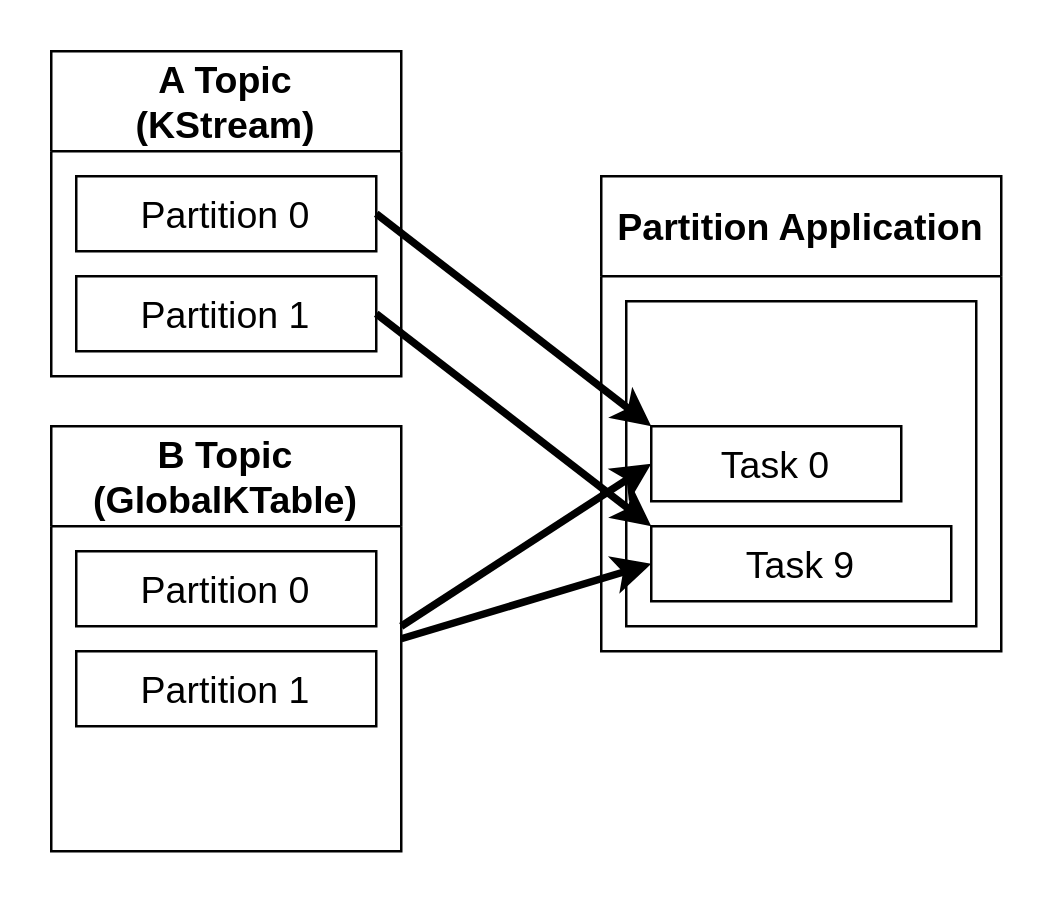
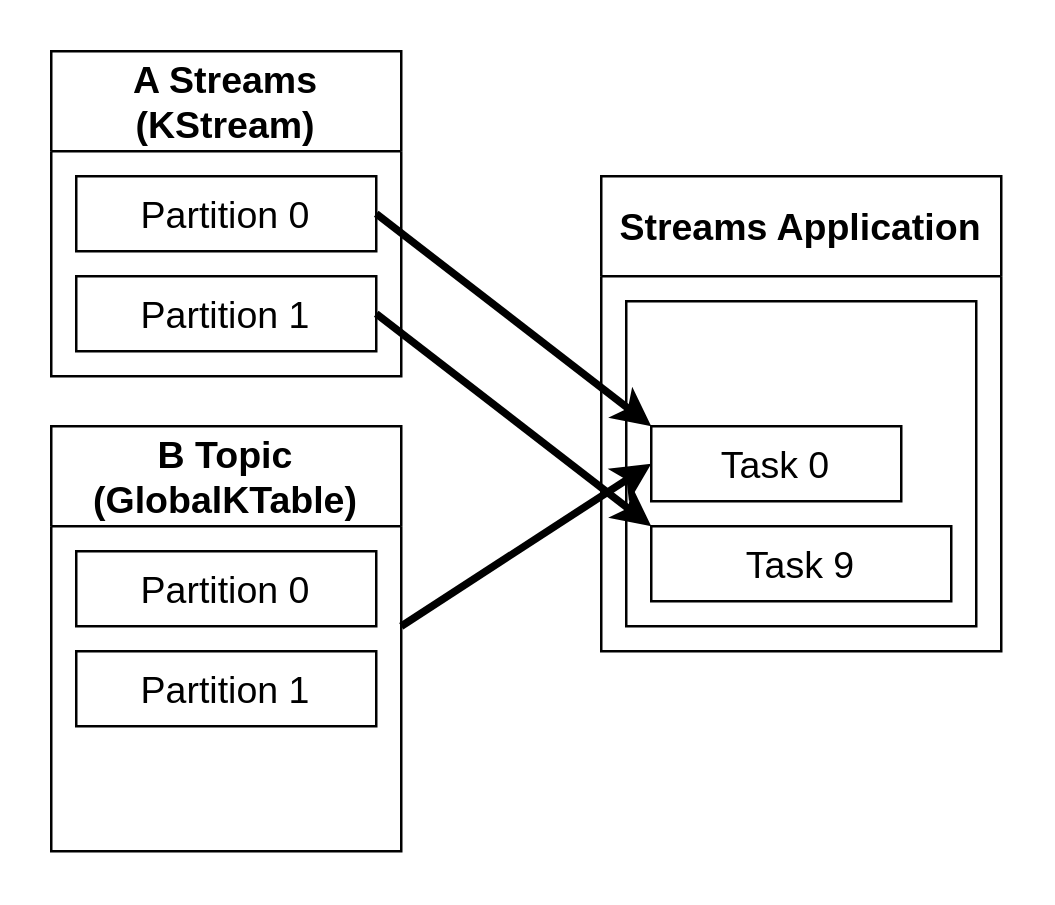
node "A Topic (KStream)": label "A Topic (KStream)" -> "A Streams (KStream)"
node "Partition Application": label "Partition Application" -> "Streams Application"
edge "B Topic (GlobalKTable)" -> "Task 9": removed
